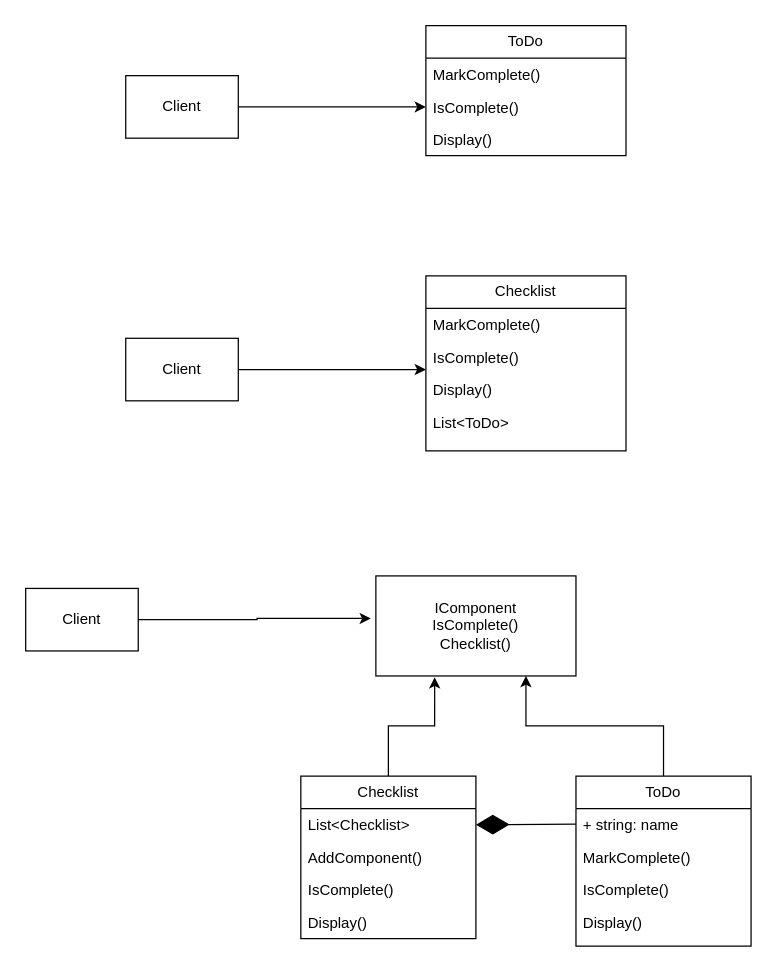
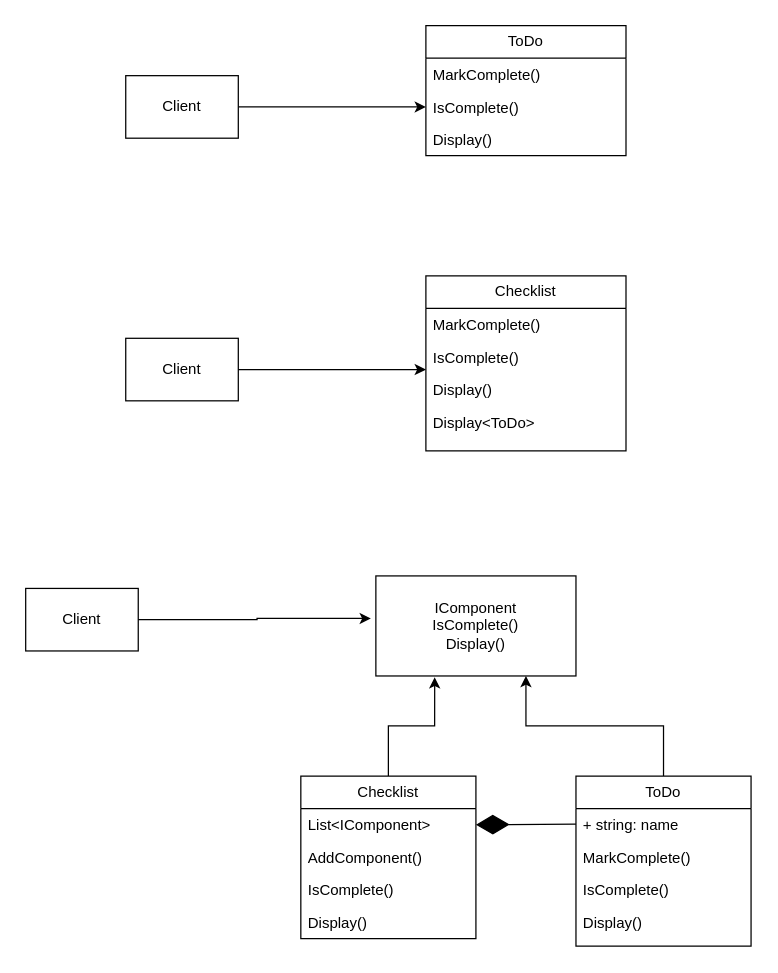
node "List<ToDo>": label "List<ToDo>" -> "Display<ToDo>"
node "IComponent IsComplete() Checklist()": label "IComponent IsComplete() Checklist()" -> "IComponent IsComplete() Display()"
node "List<Checklist>": label "List<Checklist>" -> "List<IComponent>"
